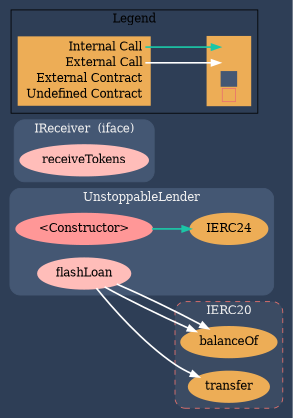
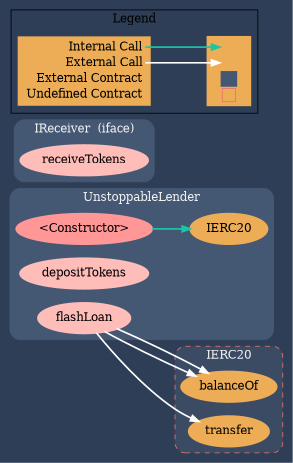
node "IERC24": label "IERC24" -> "IERC20"
node "depositTokens": added
